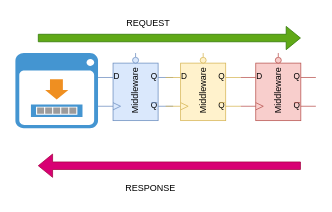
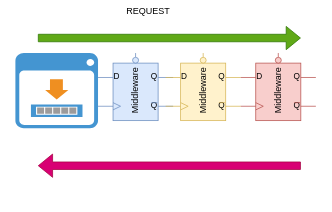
node "REQUEST": moved (148, 23) -> (148, 12)
node "RESPONSE": removed
